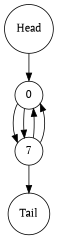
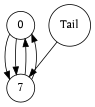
node "Head": removed
edge "7" -> "Tail": reversed
